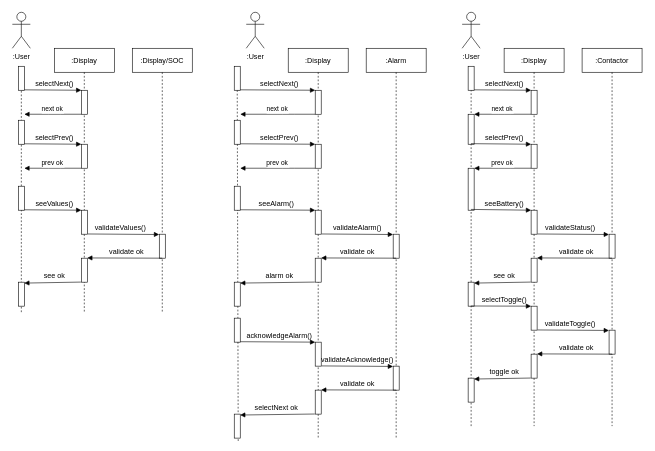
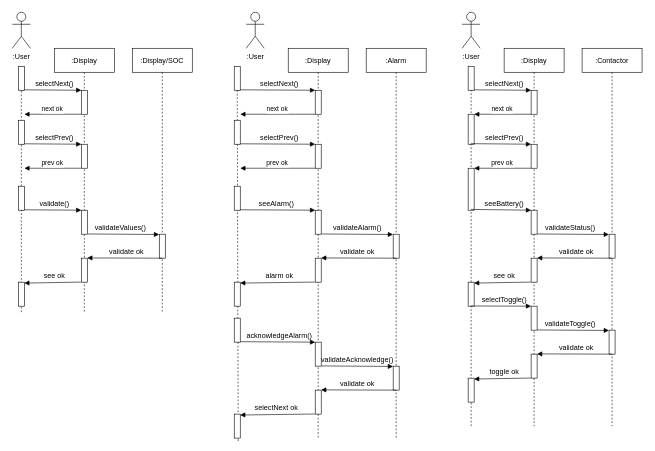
node "seeValues()": label "seeValues()" -> "validate()"
